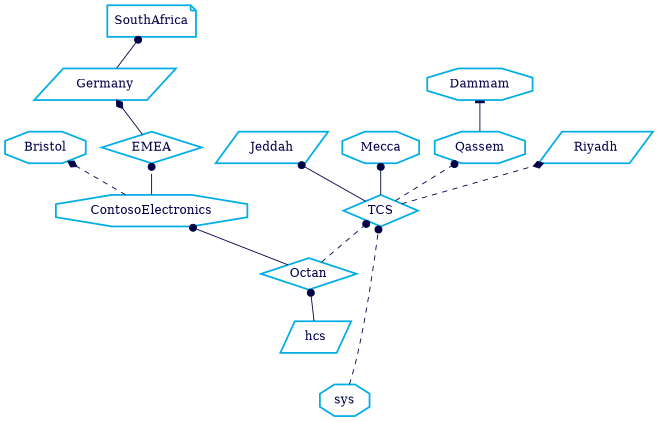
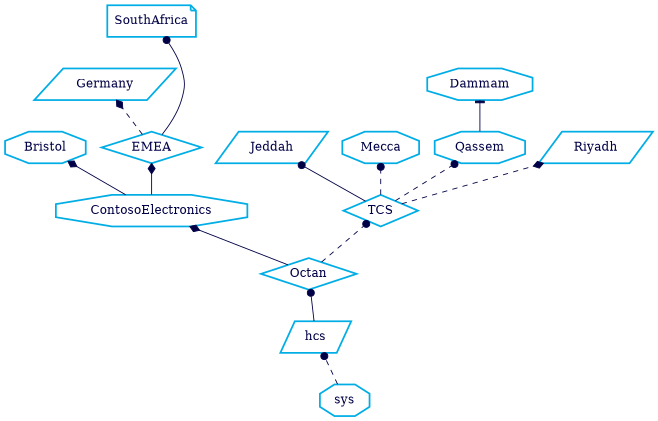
edge "Germany" -> "SouthAfrica": now "EMEA" -> "SouthAfrica"
edge "EMEA" -> "Germany": style solid -> dashed
edge "ContosoElectronics" -> "Bristol": style dashed -> solid
edge "TCS" -> "Mecca": style solid -> dashed
edge "ContosoElectronics" -> "EMEA": arrowhead dot -> diamond
edge "Octan" -> "ContosoElectronics": arrowhead dot -> diamond
edge "sys" -> "TCS": now "sys" -> "hcs"
